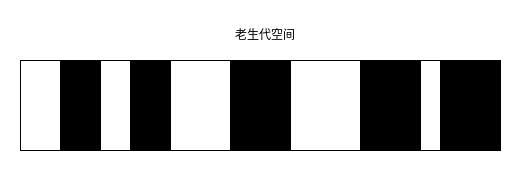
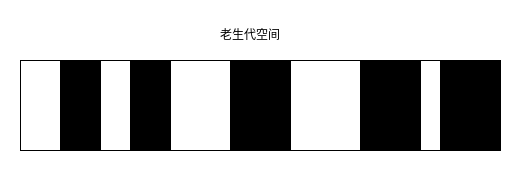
node "老生代空间": moved (266, 36) -> (251, 36)
